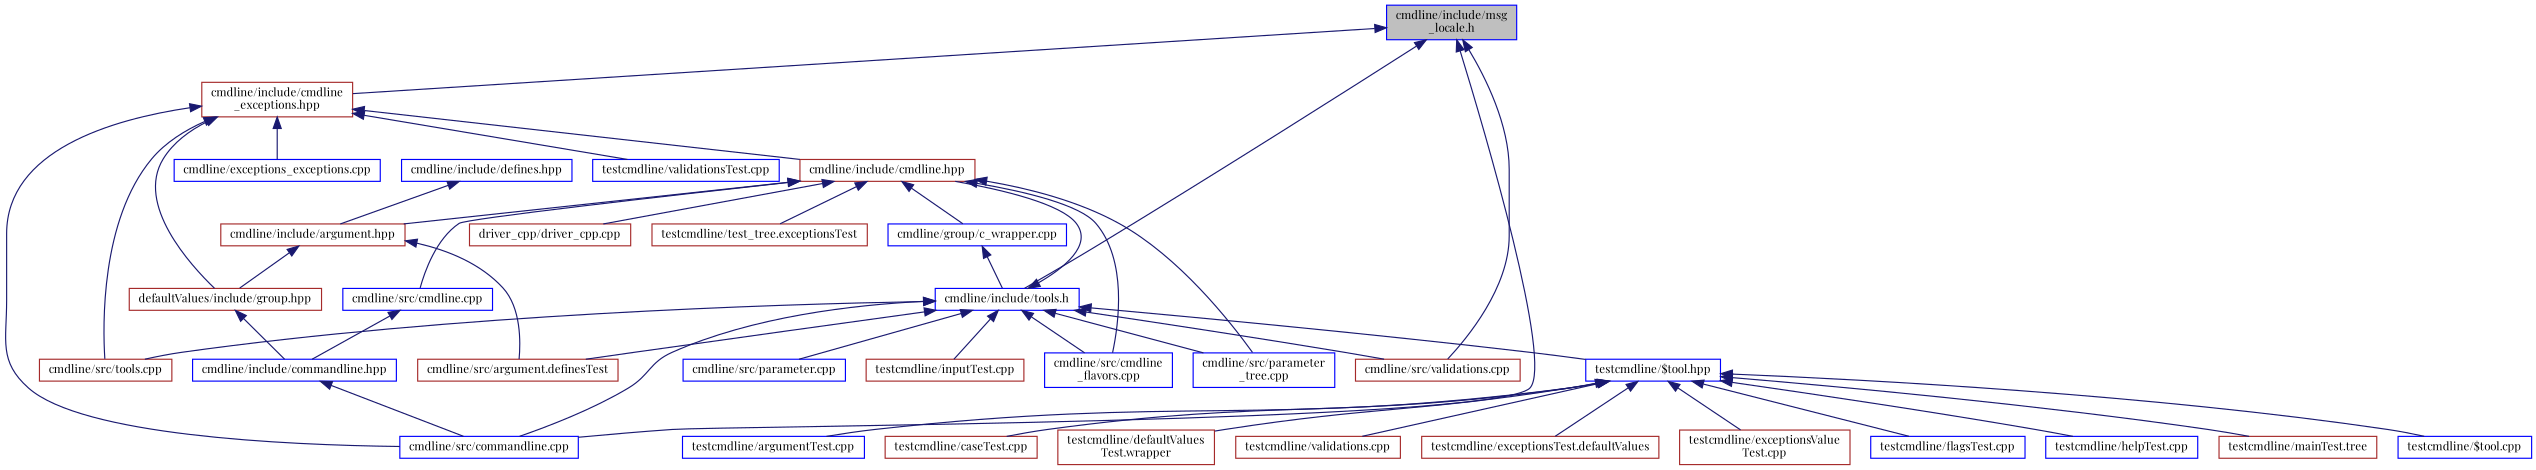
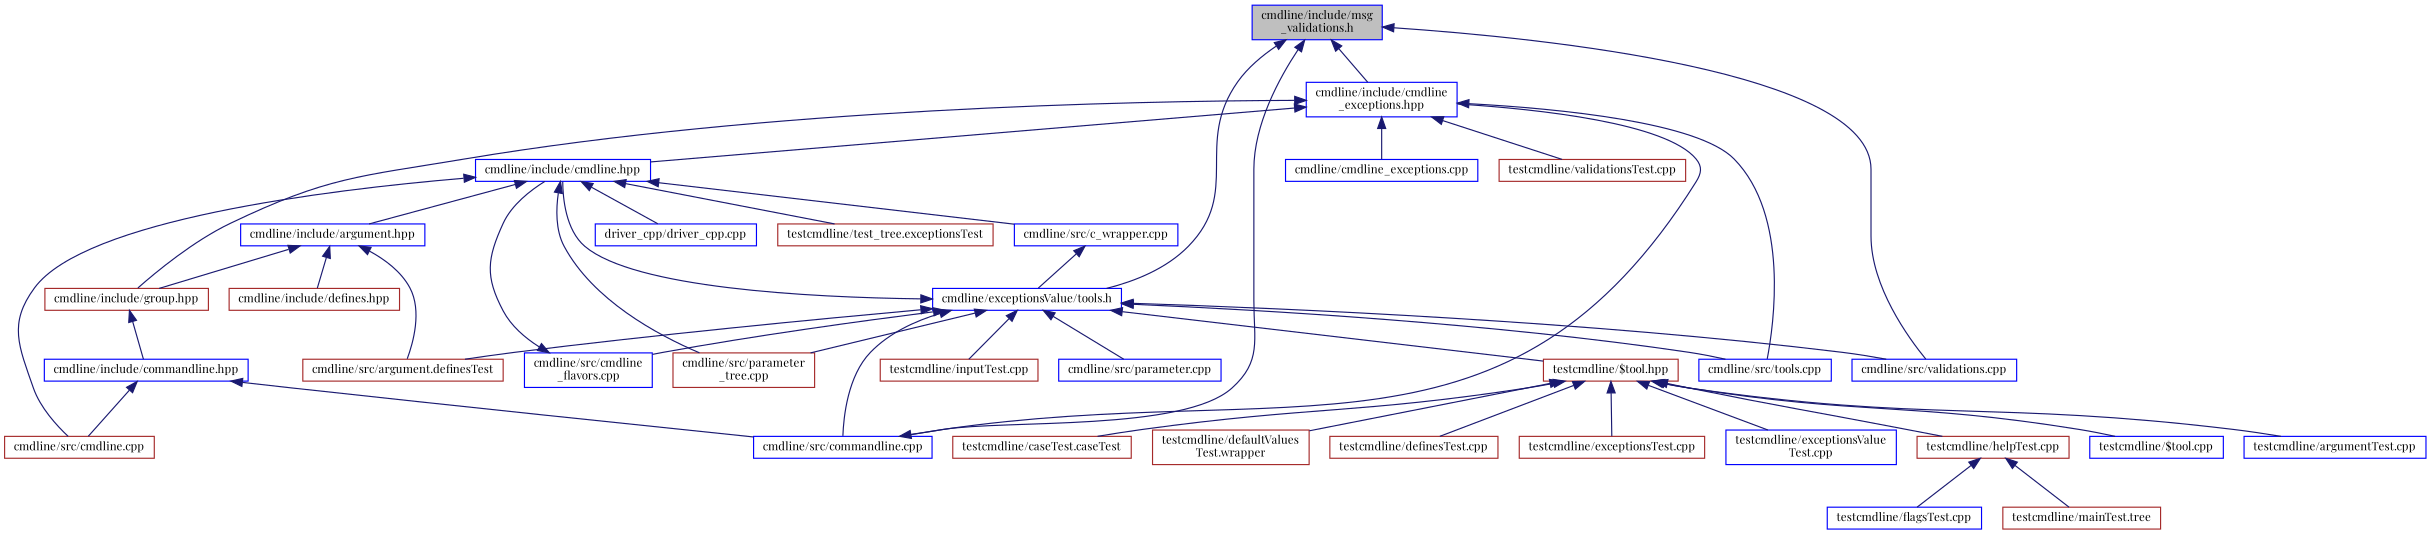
node "cmdline/include/msg _locale.h": label "cmdline/include/msg _locale.h" -> "cmdline/include/msg _validations.h"
node "cmdline/include/cmdline _exceptions.hpp": color brown -> blue
node "cmdline/exceptions_exceptions.cpp": label "cmdline/exceptions_exceptions.cpp" -> "cmdline/cmdline_exceptions.cpp"
node "cmdline/include/defines.hpp": color blue -> brown
node "testcmdline/validationsTest.cpp": color blue -> brown
node "cmdline/include/cmdline.hpp": color brown -> blue
edge "cmdline/include/argument.hpp" -> "cmdline/include/defines.hpp": reversed
edge "cmdline/src/cmdline _flavors.cpp" -> "cmdline/include/cmdline.hpp": reversed
node "cmdline/include/argument.hpp": color brown -> blue
node "driver_cpp/driver_cpp.cpp": color brown -> blue
node "cmdline/group/c_wrapper.cpp": label "cmdline/group/c_wrapper.cpp" -> "cmdline/src/c_wrapper.cpp"
node "defaultValues/include/group.hpp": label "defaultValues/include/group.hpp" -> "cmdline/include/group.hpp"
node "cmdline/src/cmdline.cpp": color blue -> brown
node "cmdline/include/tools.h": label "cmdline/include/tools.h" -> "cmdline/exceptionsValue/tools.h"
edge "cmdline/include/commandline.hpp" -> "cmdline/src/cmdline.cpp": reversed
node "cmdline/src/tools.cpp": color brown -> blue
node "cmdline/src/parameter _tree.cpp": color blue -> brown
node "cmdline/src/validations.cpp": color brown -> blue
node "testcmdline/$tool.hpp": color blue -> brown
edge "cmdline/src/commandline.cpp" -> "cmdline/include/cmdline _exceptions.hpp": reversed
edge "testcmdline/mainTest.tree" -> "testcmdline/$tool.hpp": now "testcmdline/mainTest.tree" -> "testcmdline/helpTest.cpp"
edge "testcmdline/flagsTest.cpp" -> "testcmdline/$tool.hpp": now "testcmdline/flagsTest.cpp" -> "testcmdline/helpTest.cpp"
node "testcmdline/caseTest.cpp": label "testcmdline/caseTest.cpp" -> "testcmdline/caseTest.caseTest"
node "testcmdline/validations.cpp": label "testcmdline/validations.cpp" -> "testcmdline/definesTest.cpp"
node "testcmdline/exceptionsTest.defaultValues": label "testcmdline/exceptionsTest.defaultValues" -> "testcmdline/exceptionsTest.cpp"
node "testcmdline/exceptionsValue Test.cpp": color brown -> blue
node "testcmdline/helpTest.cpp": color blue -> brown
